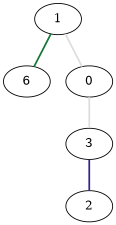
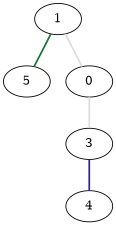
node "6": label "6" -> "5"
node "2": label "2" -> "4"
